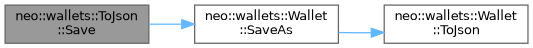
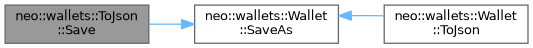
edge "neo::wallets::Wallet ::SaveAs" -> "neo::wallets::Wallet ::ToJson": reversed
